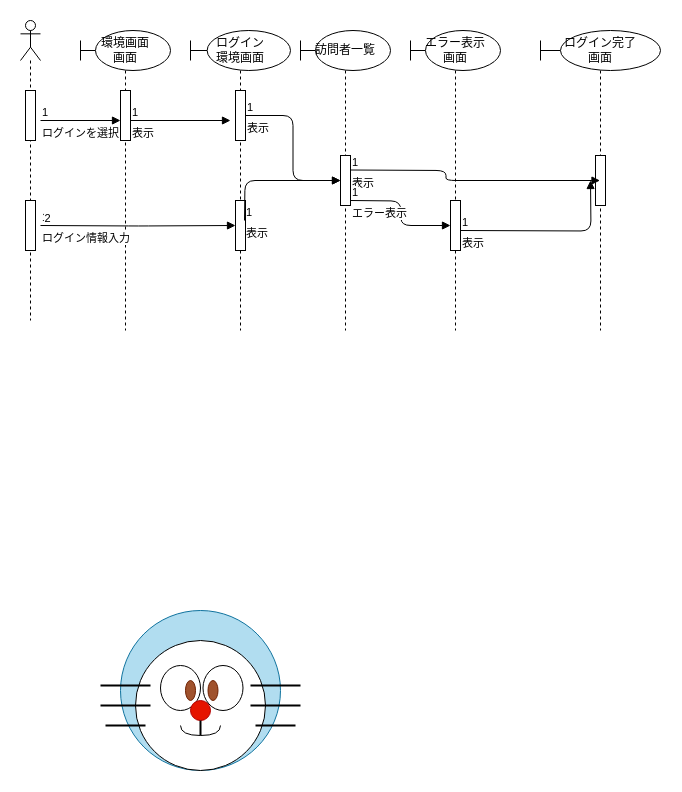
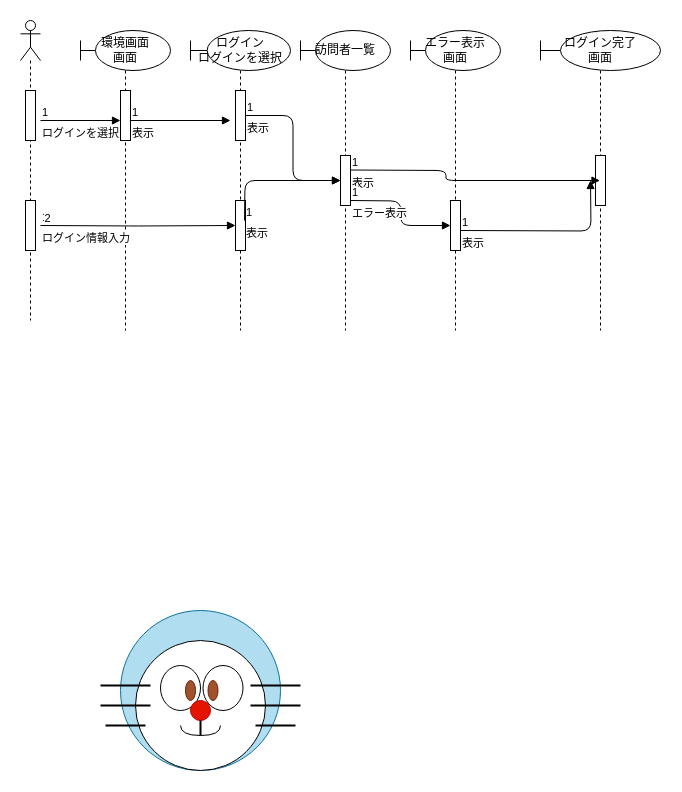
node "ログイン 環境画面": label "ログイン 環境画面" -> "ログイン ログインを選択"
